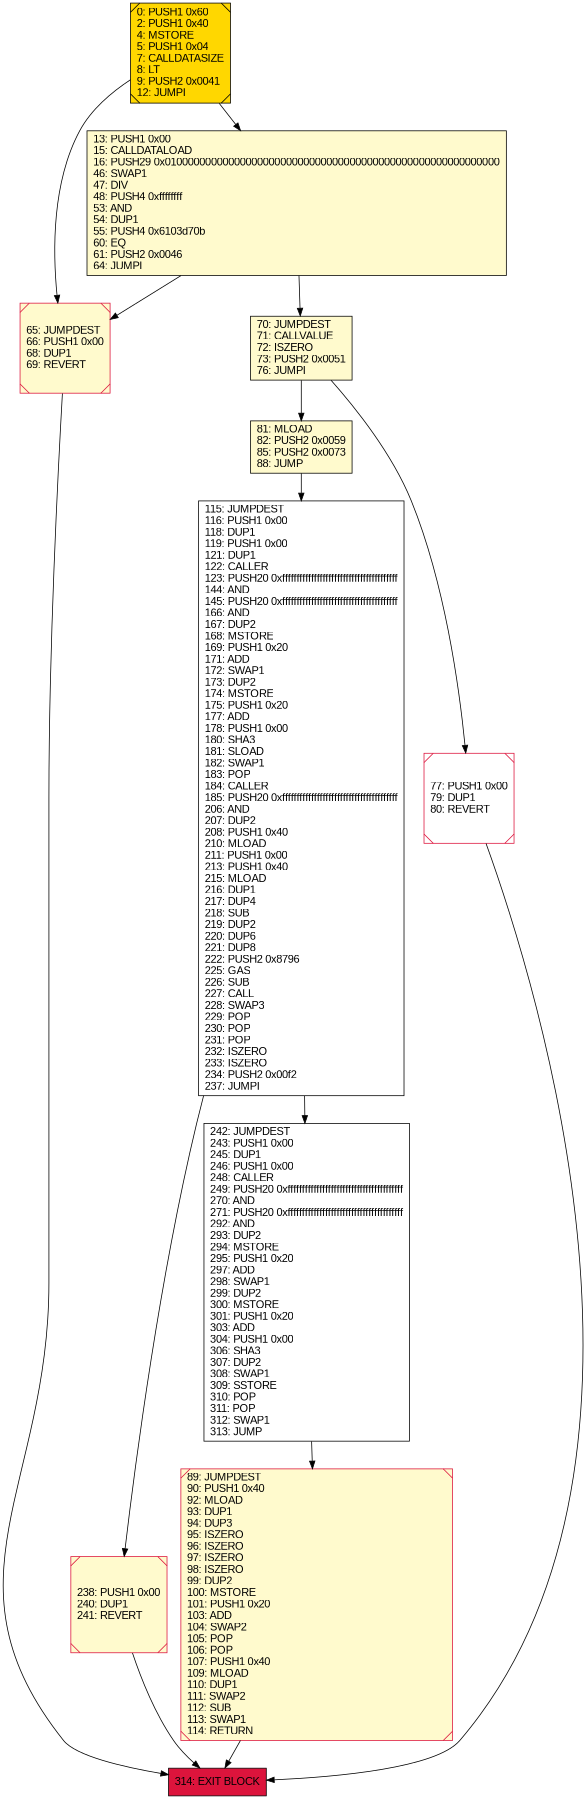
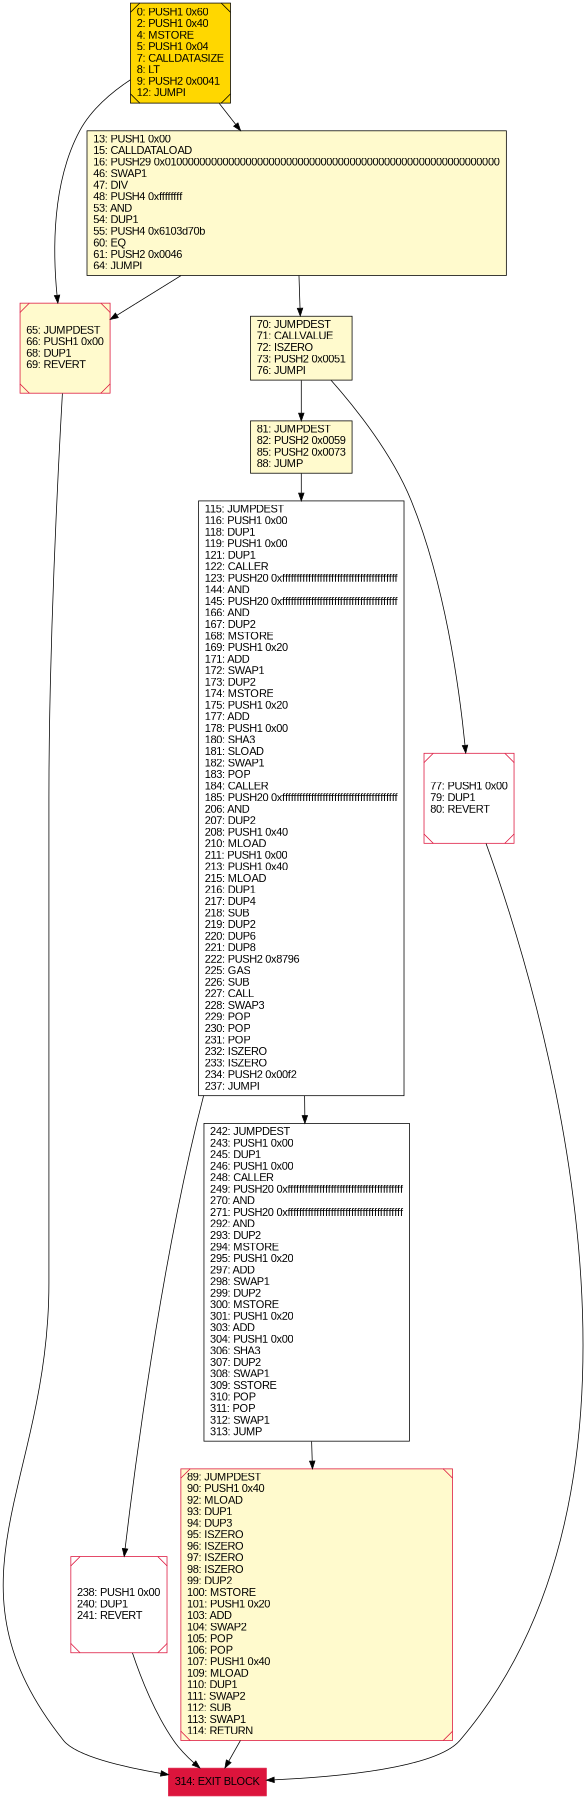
node "81: MLOAD 82: PUSH2 0x0059 85: PUSH2 0x0073 88: JUMP": label "81: MLOAD 82: PUSH2 0x0059 85: PUSH2 0x0073 88: JUMP" -> "81: JUMPDEST 82: PUSH2 0x0059 85: PUSH2 0x0073 88: JUMP"
node "238: PUSH1 0x00 240: DUP1 241: REVERT": fillcolor lemonchiffon -> white
node "314: EXIT BLOCK": color black -> crimson
